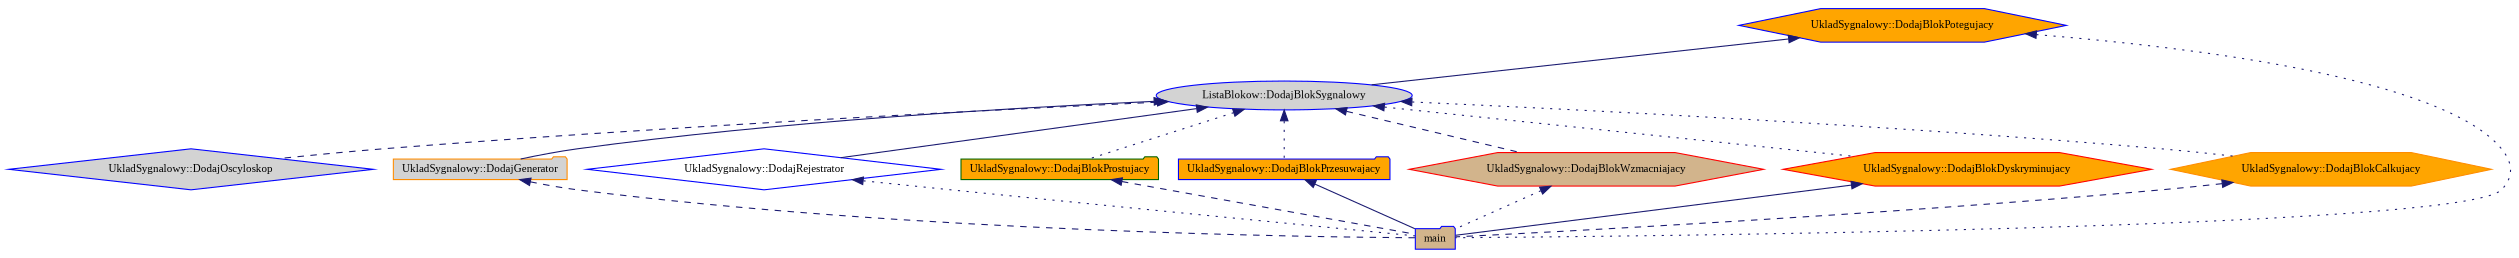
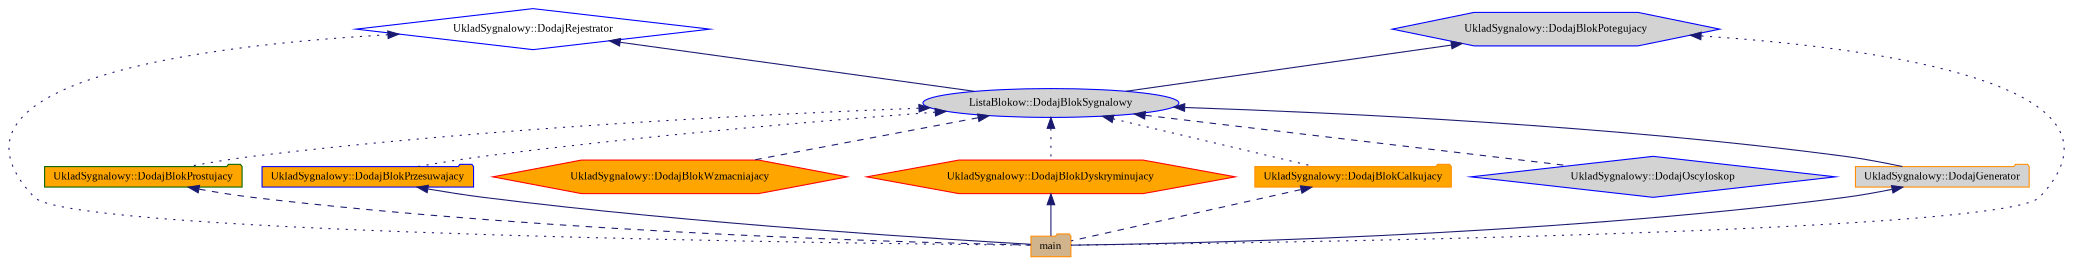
node "UkladSygnalowy::DodajBlokPotegujacy": fillcolor orange -> lightgrey
edge "UkladSygnalowy::DodajRejestrator" -> "ListaBlokow::DodajBlokSygnalowy": reversed
node "UkladSygnalowy::DodajBlokWzmacniajacy": fillcolor tan -> orange
node "UkladSygnalowy::DodajBlokCalkujacy": shape hexagon -> folder
edge "main" -> "UkladSygnalowy::DodajBlokWzmacniajacy": removed
edge "main" -> "UkladSygnalowy::DodajGenerator": style dashed -> solid
node "main": color blue -> darkorange
